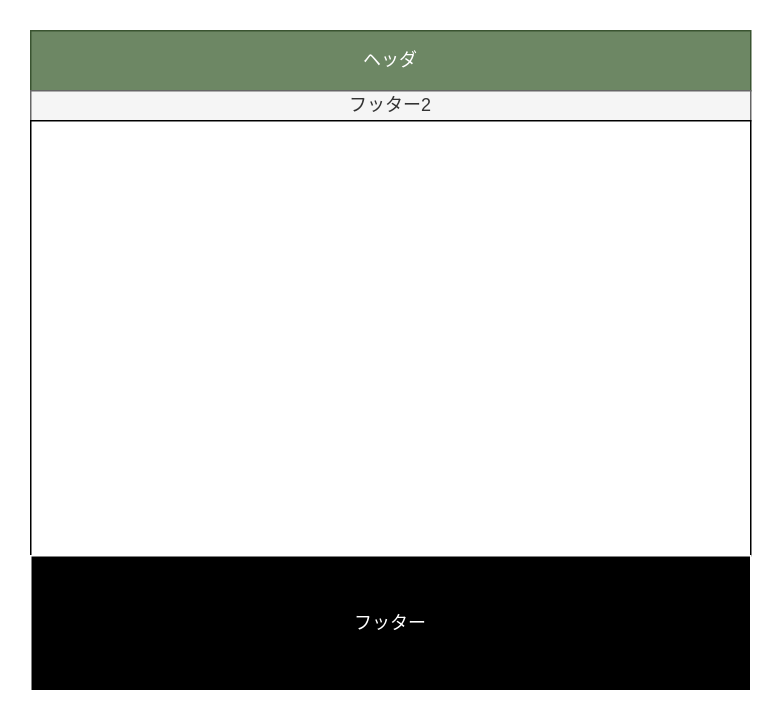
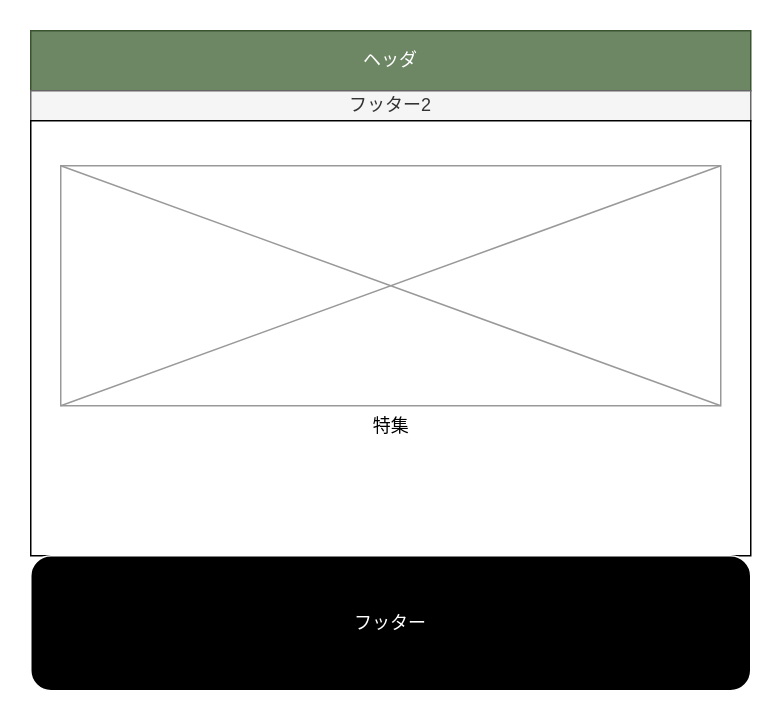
node "特集": added
node "フッター": shape rectangle -> rounded rectangle
